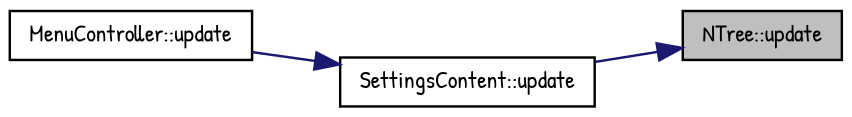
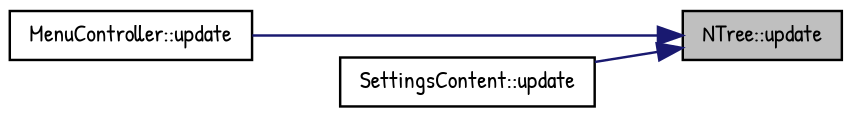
edge "MenuController::update" -> "SettingsContent::update": now "MenuController::update" -> "NTree::update"
